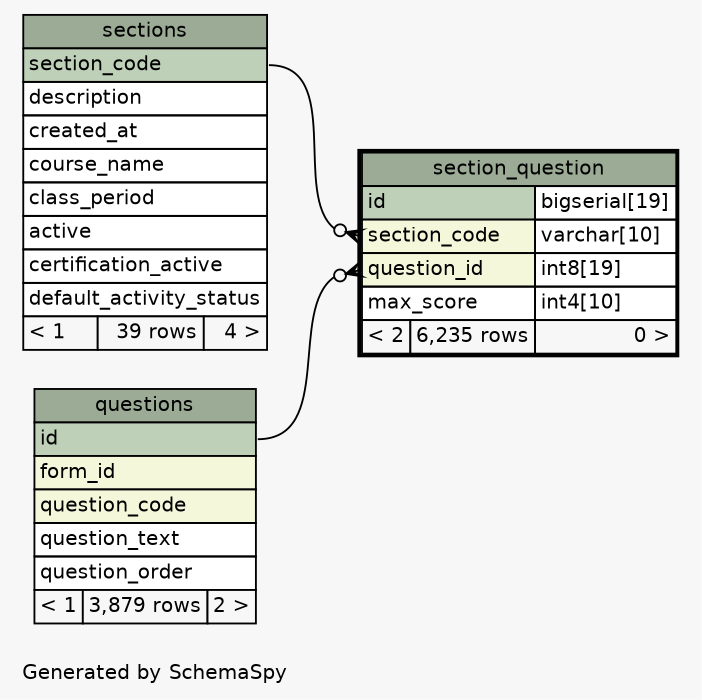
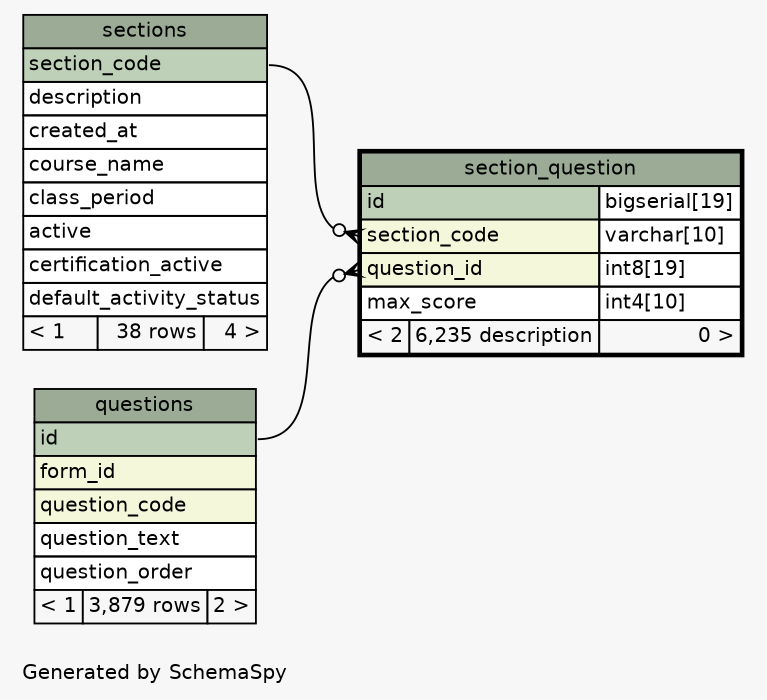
node "sections": text "39 rows" -> "38 rows"
node "section_question": text "6,235 rows" -> "6,235 description"
